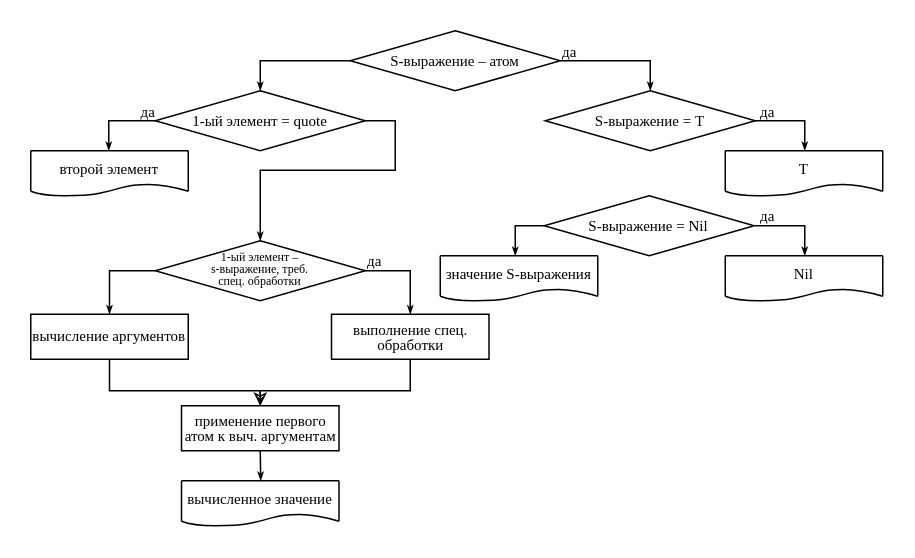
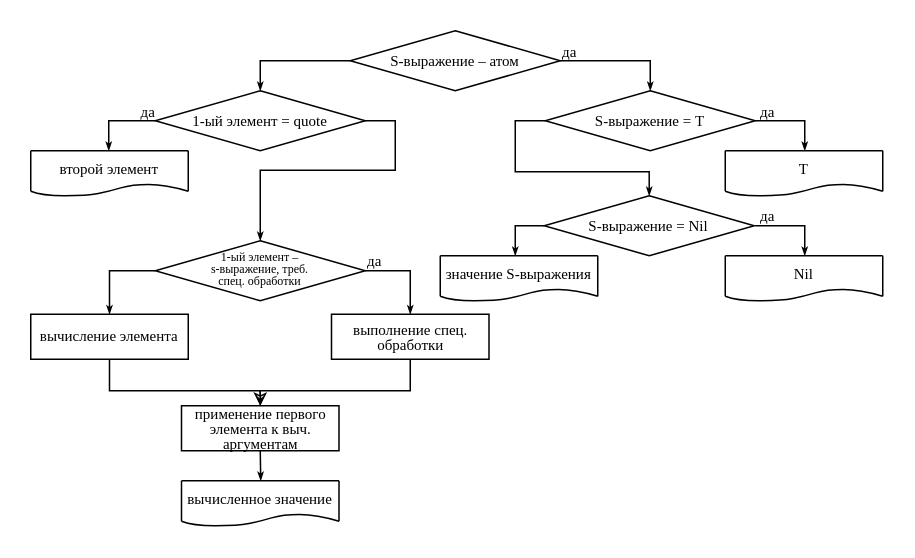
edge "S-выражение = T" -> "S-выражение = Nil": added
node "вычисление аргументов": label "вычисление аргументов" -> "вычисление элемента"
node "применение первого атом к выч. аргументам": label "применение первого атом к выч. аргументам" -> "применение первого элемента к выч. аргументам"
